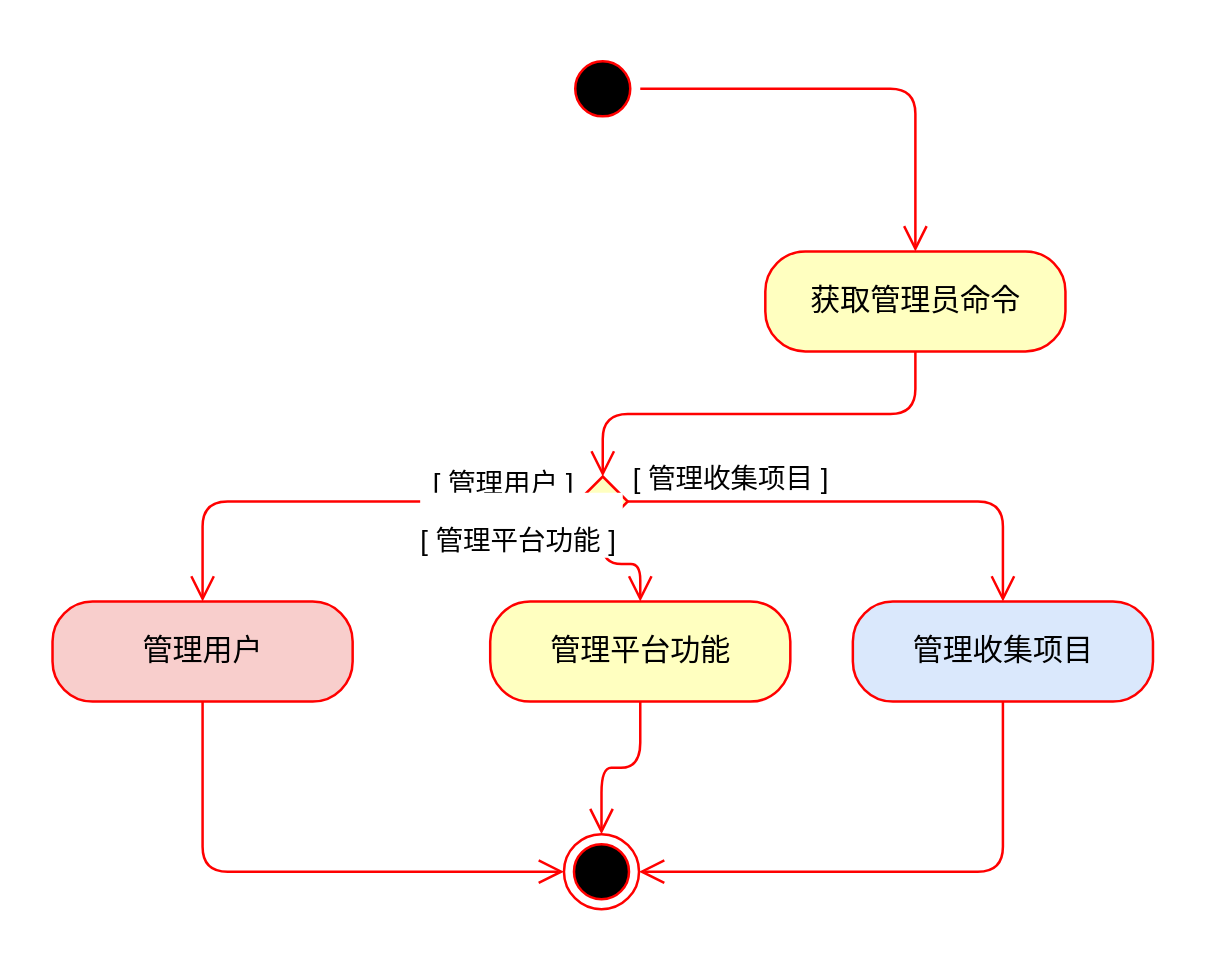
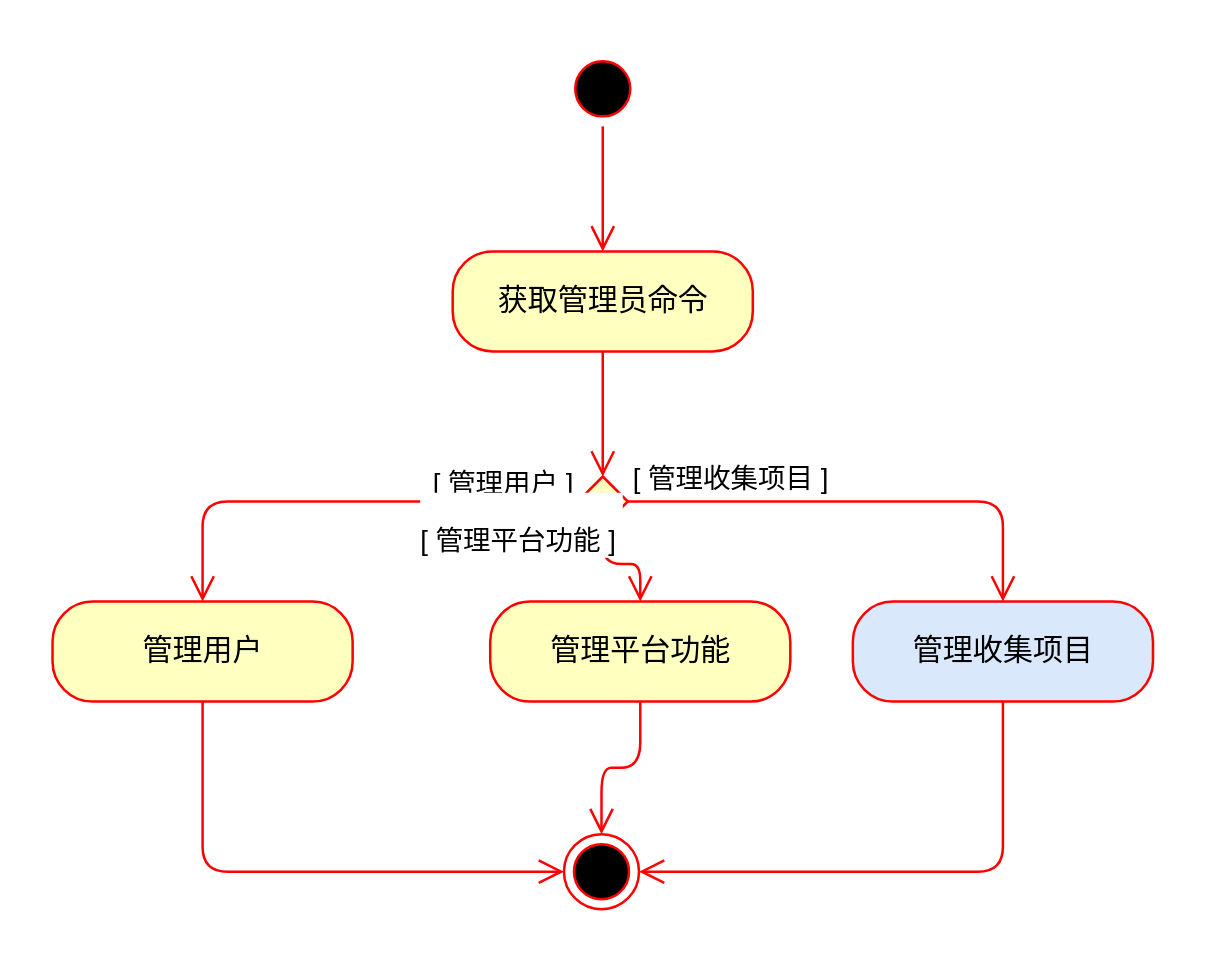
node "获取管理员命令": moved (915, 301) -> (603, 301)
node "管理用户": fillcolor #f8cecc -> #ffffc0
